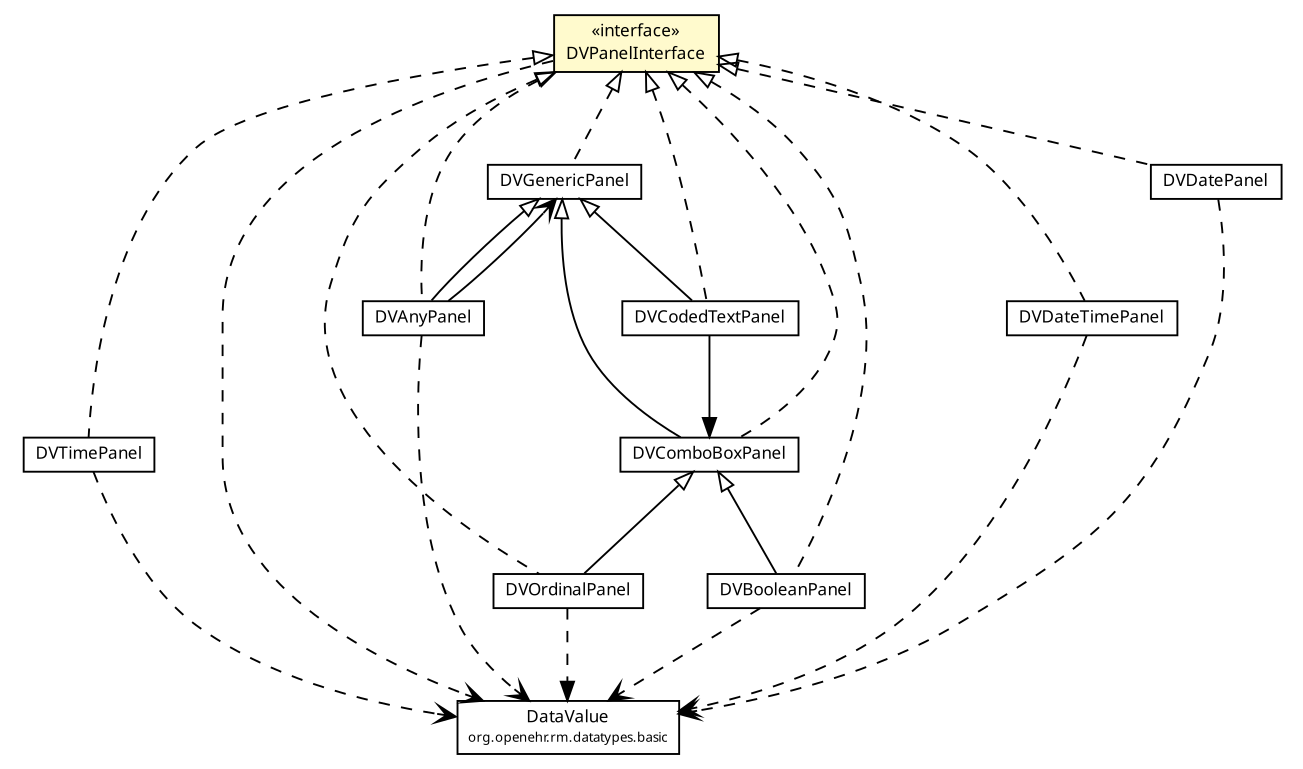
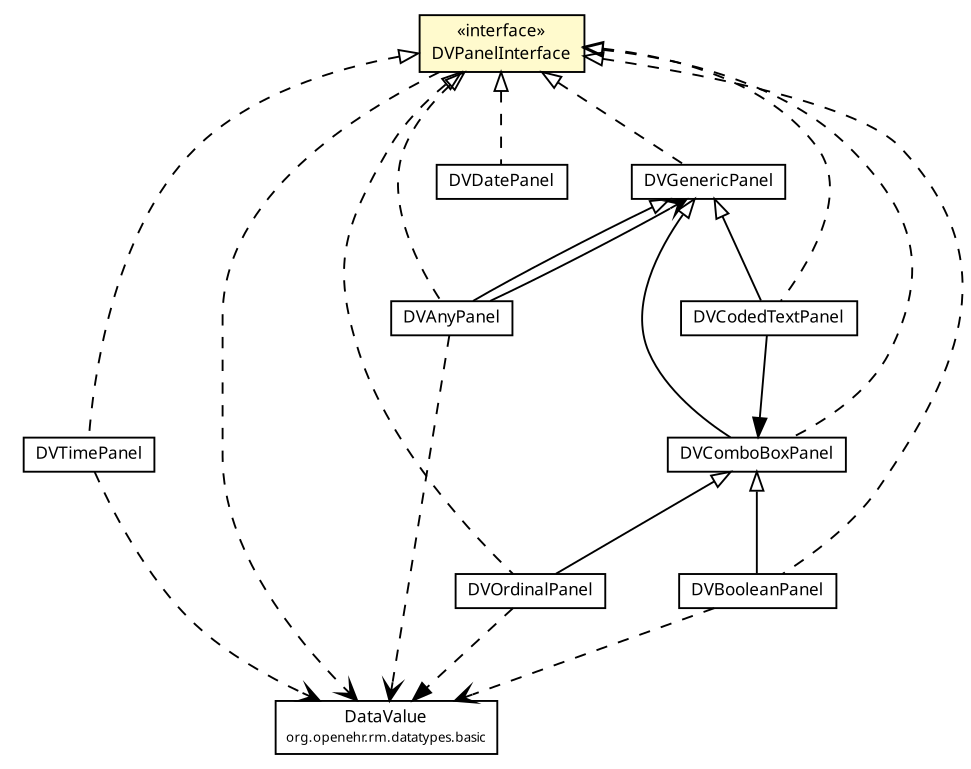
node "DVDateTimePanel": removed
edge "DVDatePanel" -> "DataValue": removed
